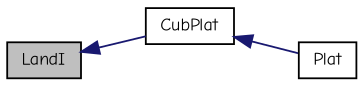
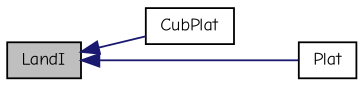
edge "Plat" -> "CubPlat": now "Plat" -> "LandI"
